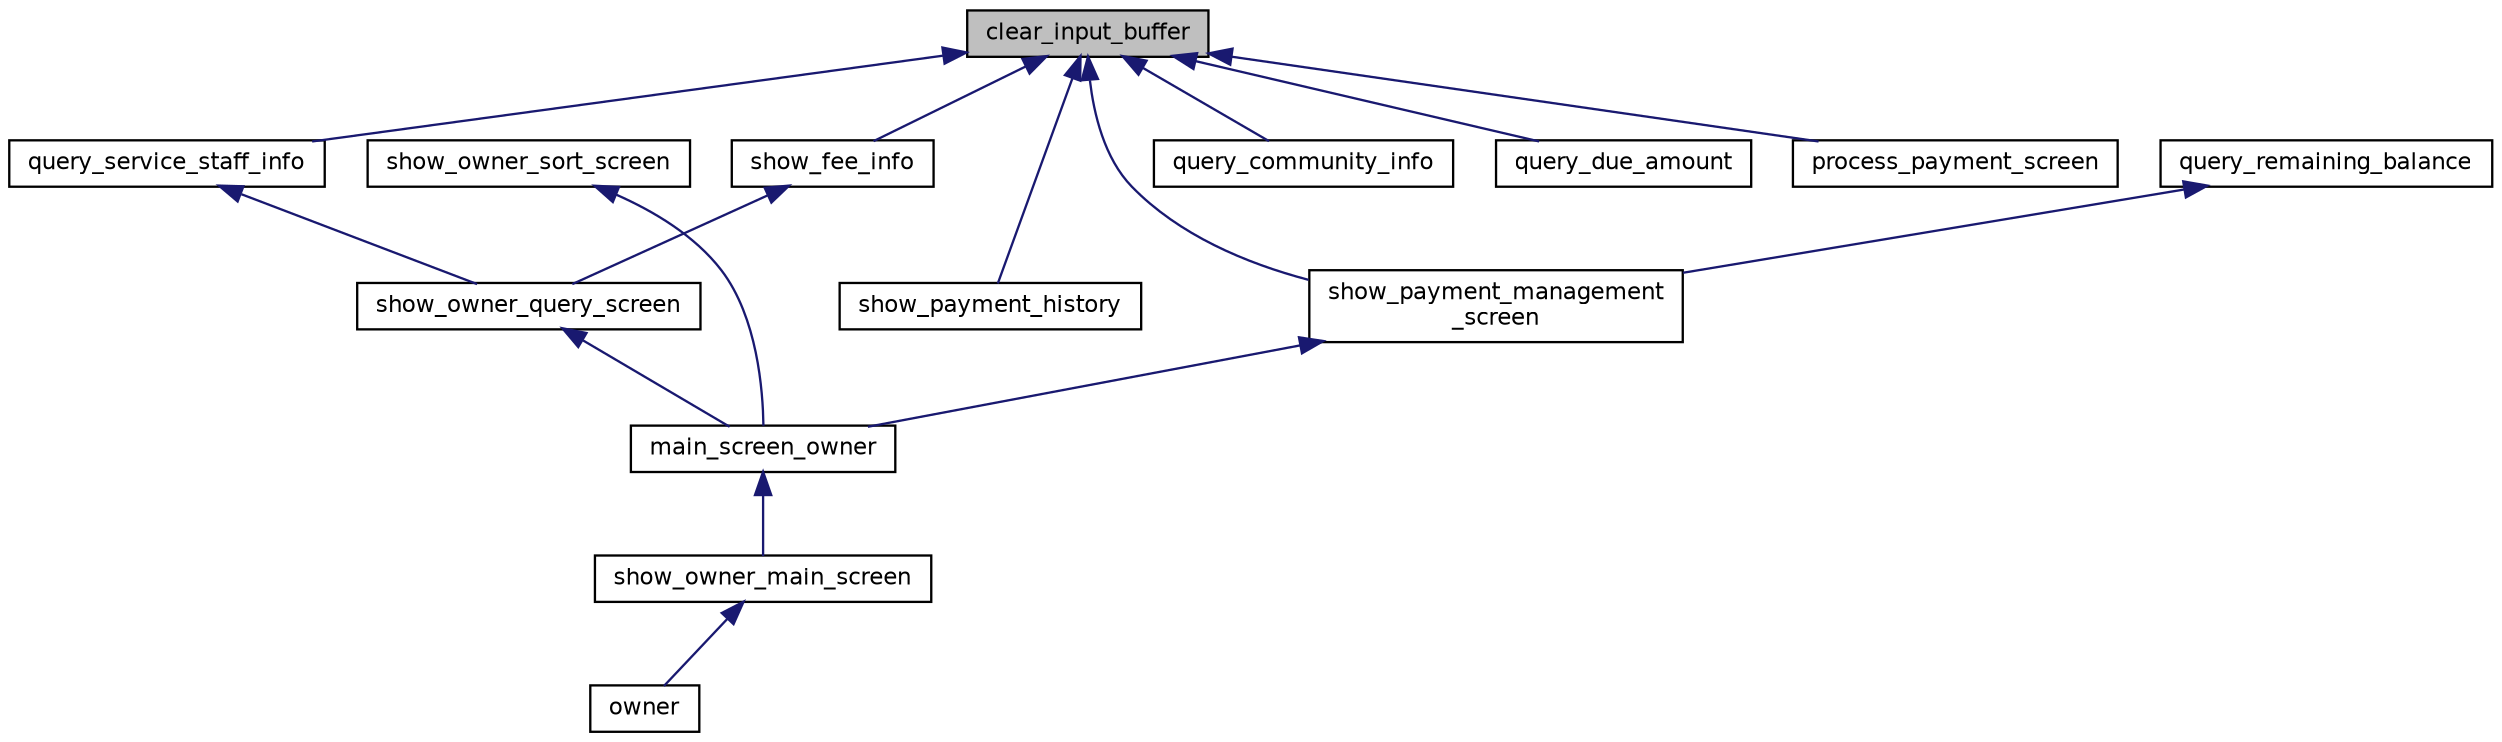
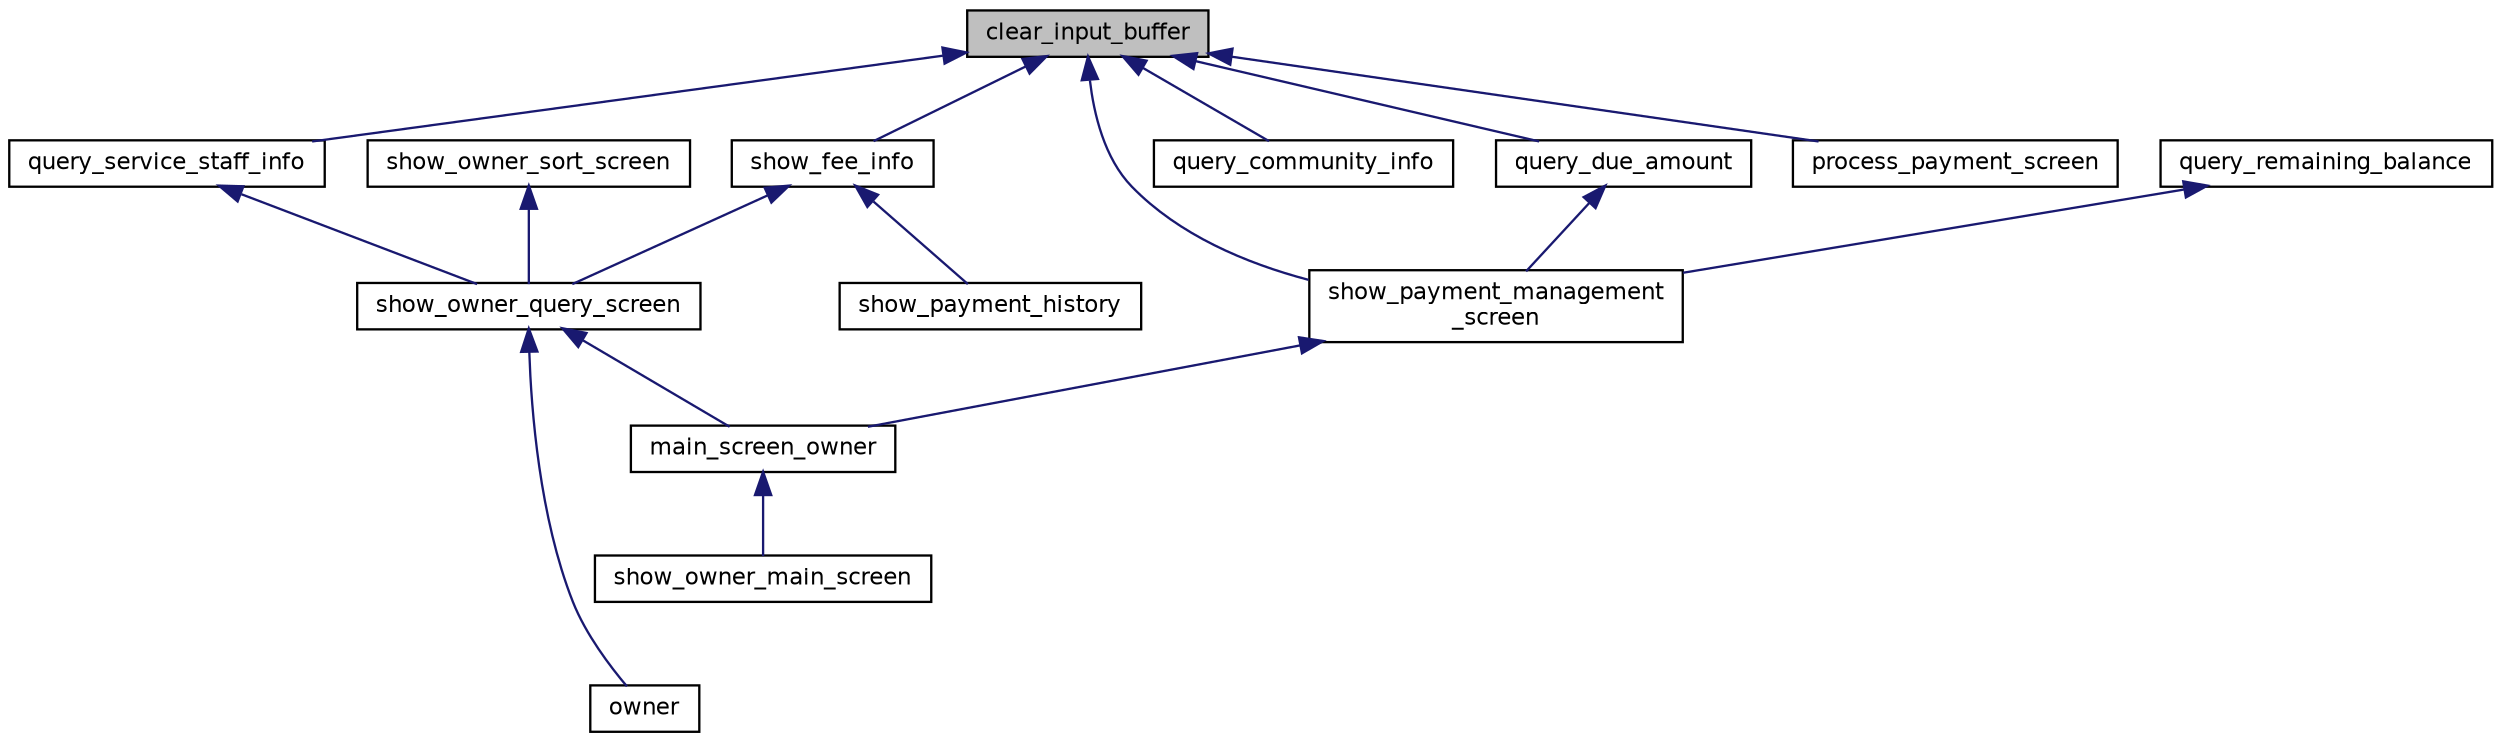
edge "show_payment_history" -> "clear_input_buffer": now "show_payment_history" -> "show_fee_info"
edge "show_payment_management _screen" -> "query_due_amount": added
edge "main_screen_owner" -> "show_owner_sort_screen": now "show_owner_query_screen" -> "show_owner_sort_screen"
edge "owner" -> "show_owner_main_screen": now "owner" -> "show_owner_query_screen"
